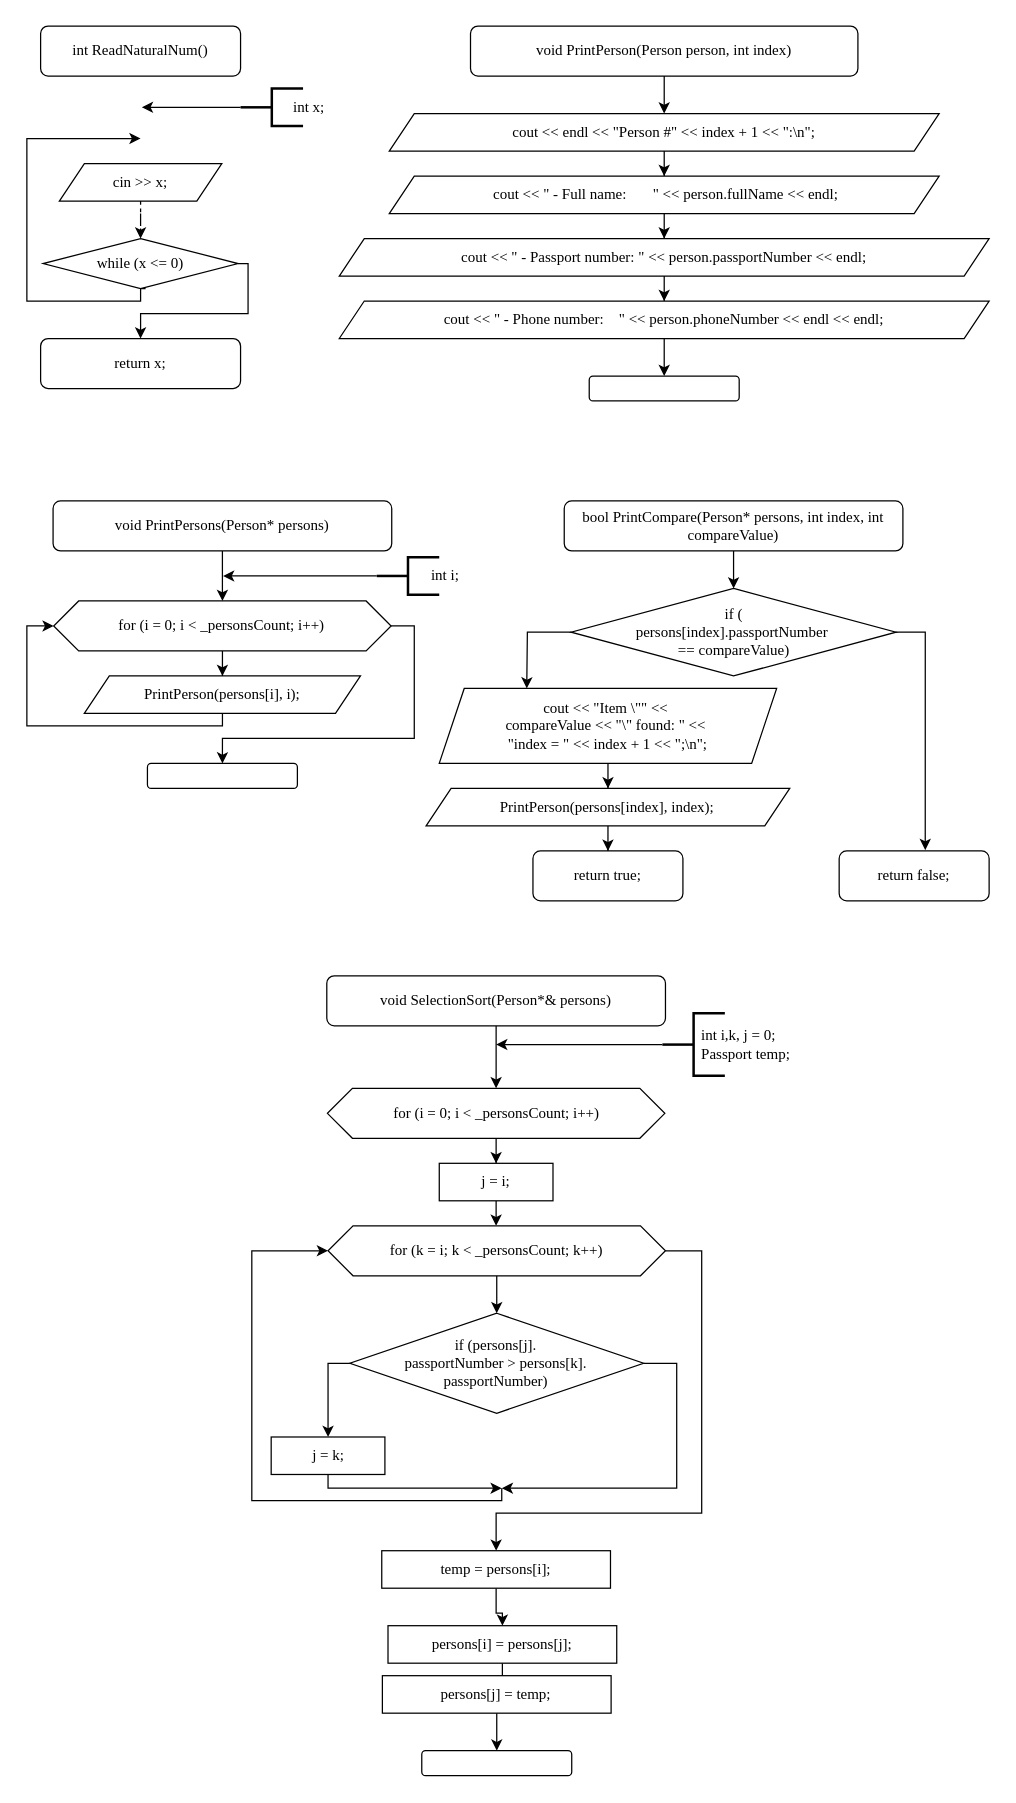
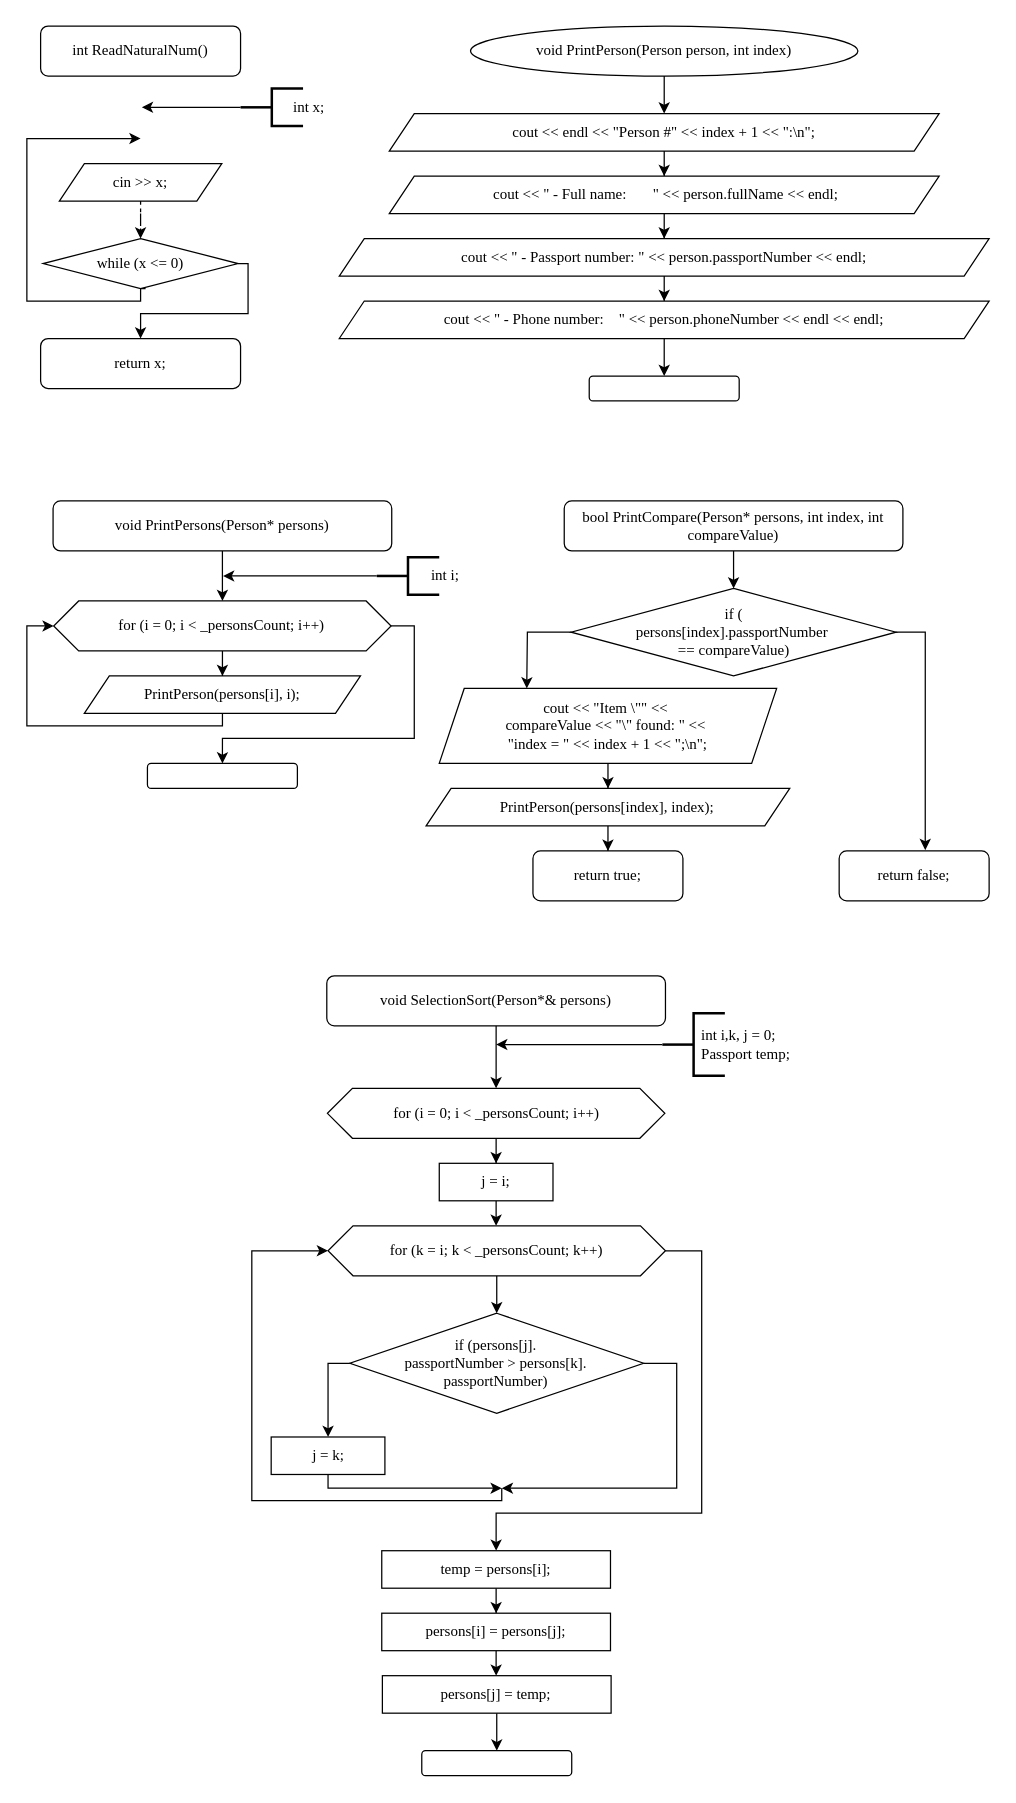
node "void PrintPerson(Person person, int index)": shape rounded rectangle -> ellipse
node "persons[i] = persons[j];": moved (502, 1644) -> (496, 1632)
